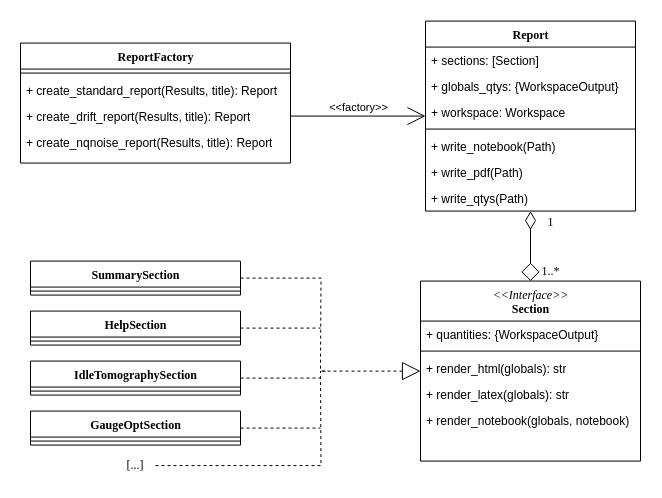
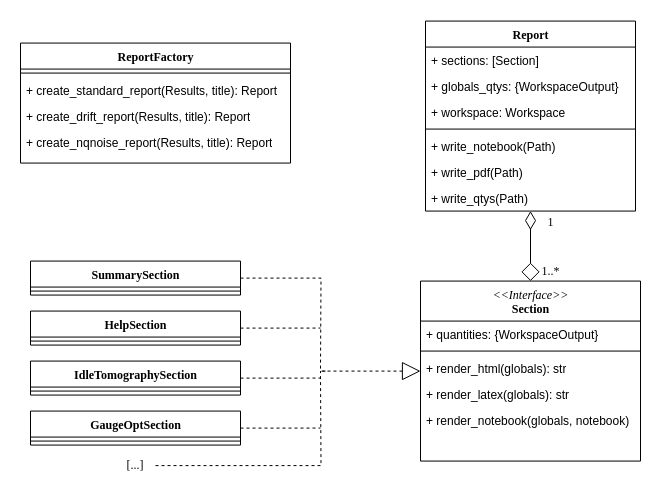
edge "+ create_drift_report(Results, title): Report" -> "Report": removed, label "<<factory>>"
